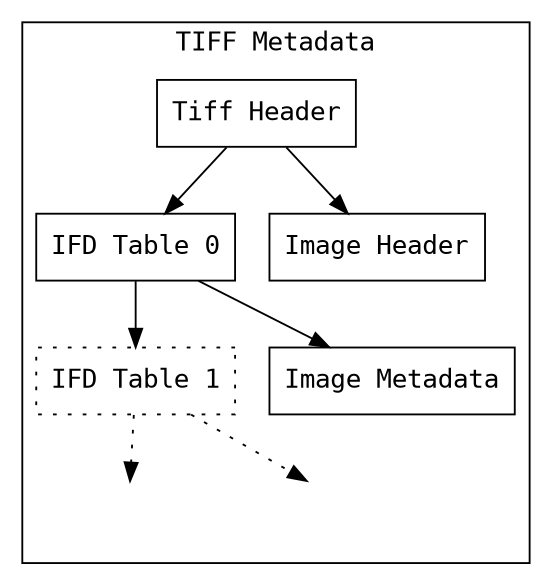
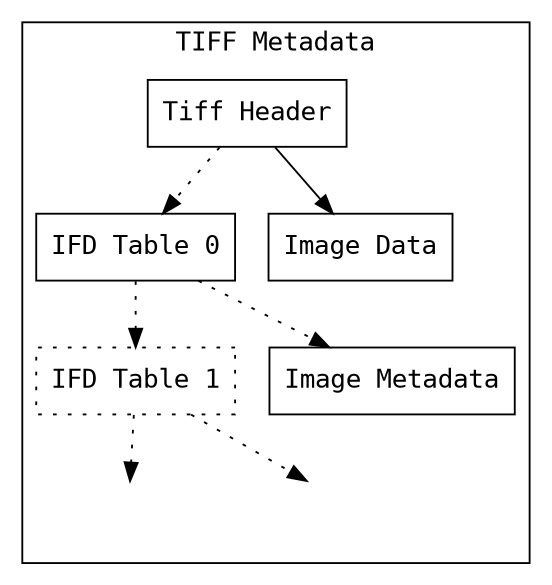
edge "Tiff Header" -> "IFD Table 0": style solid -> dotted
node "Image Header": label "Image Header" -> "Image Data"
edge "IFD Table 0" -> "IFD Table 1": style solid -> dotted
edge "IFD Table 0" -> "Image Metadata": style solid -> dotted
